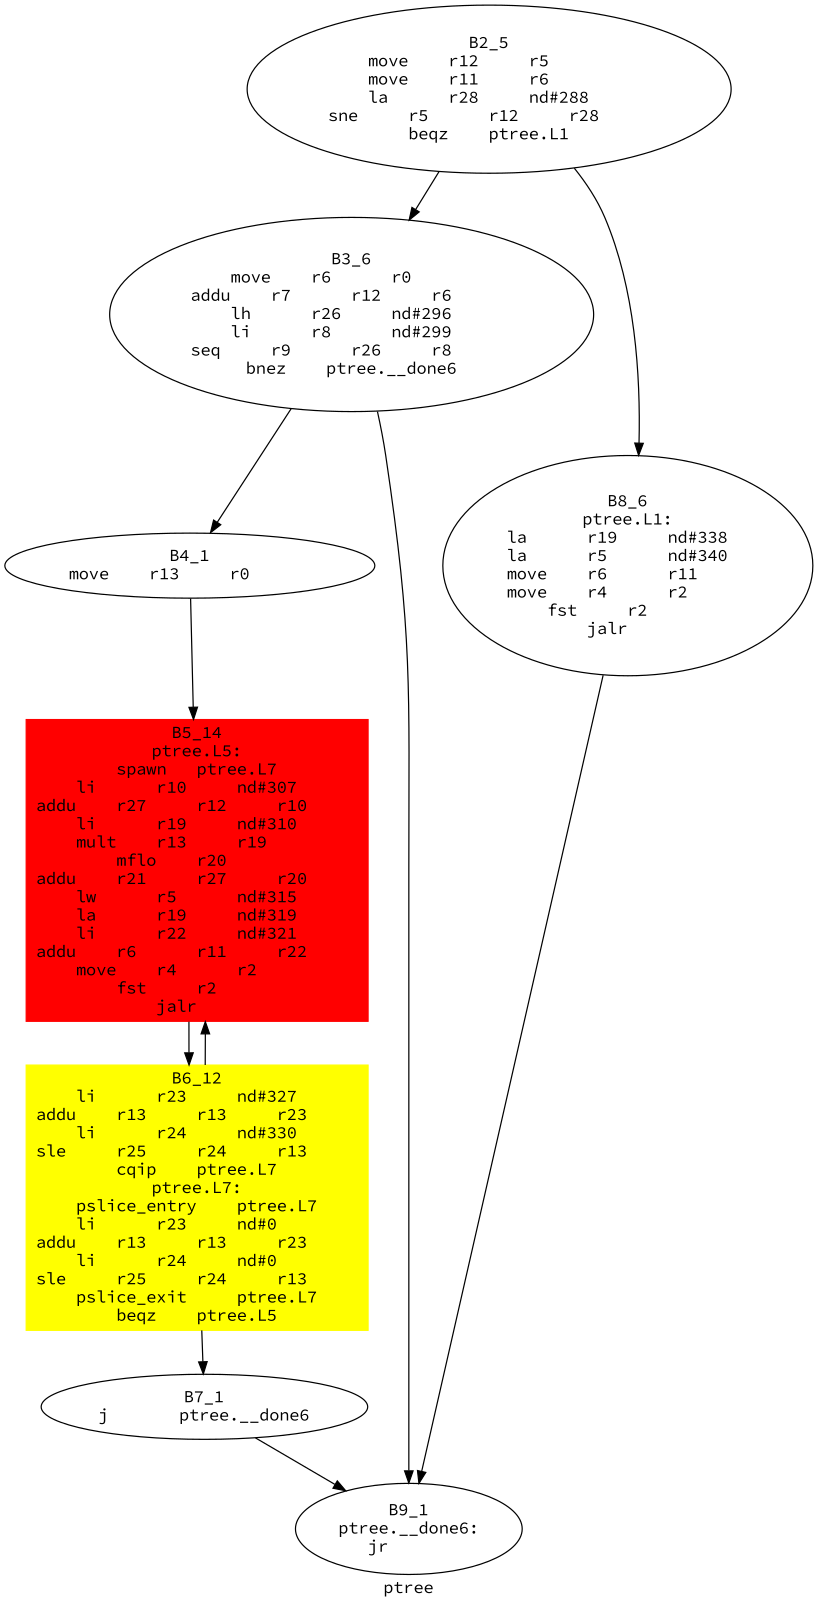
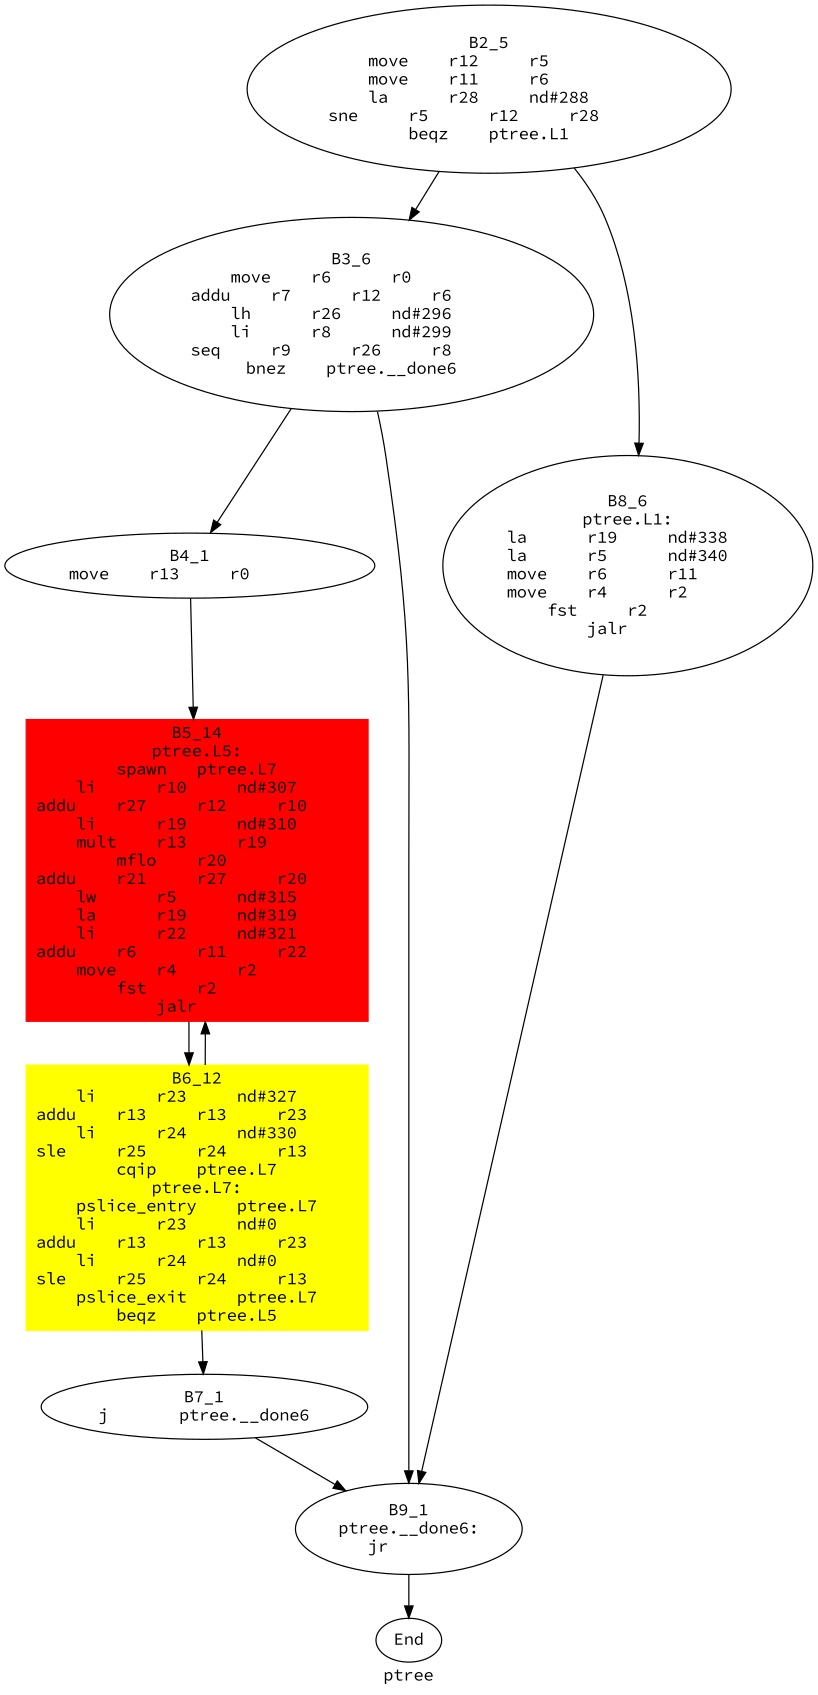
node "End": added
